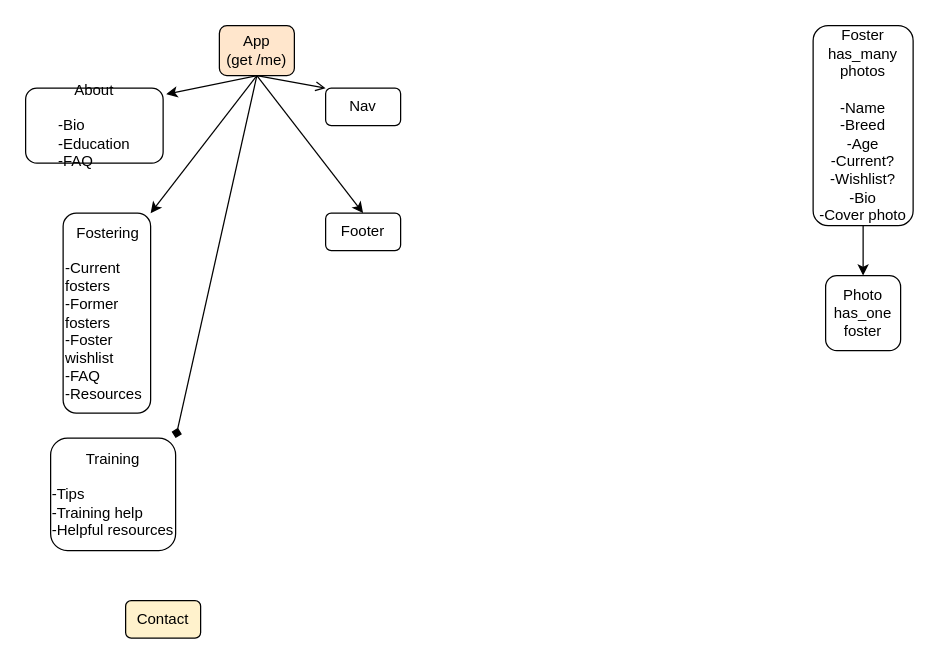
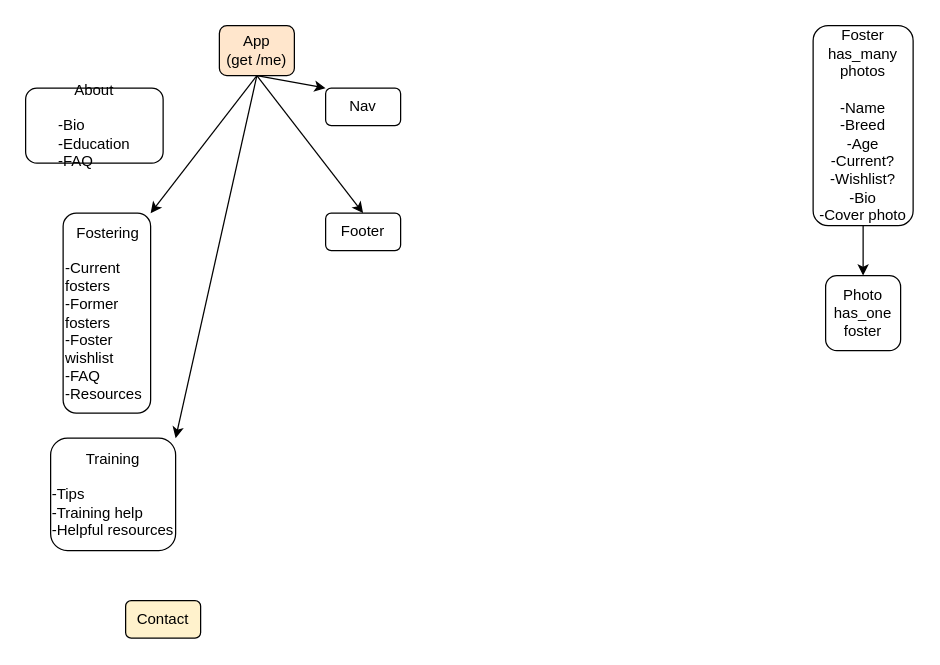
edge "App (get /me)" -> "About -Bio -Education -FAQ": removed
edge "App (get /me)" -> "Nav": arrowhead open -> classic
edge "App (get /me)" -> "Training -Tips -Training help -Helpful resources": arrowhead diamond -> classic
